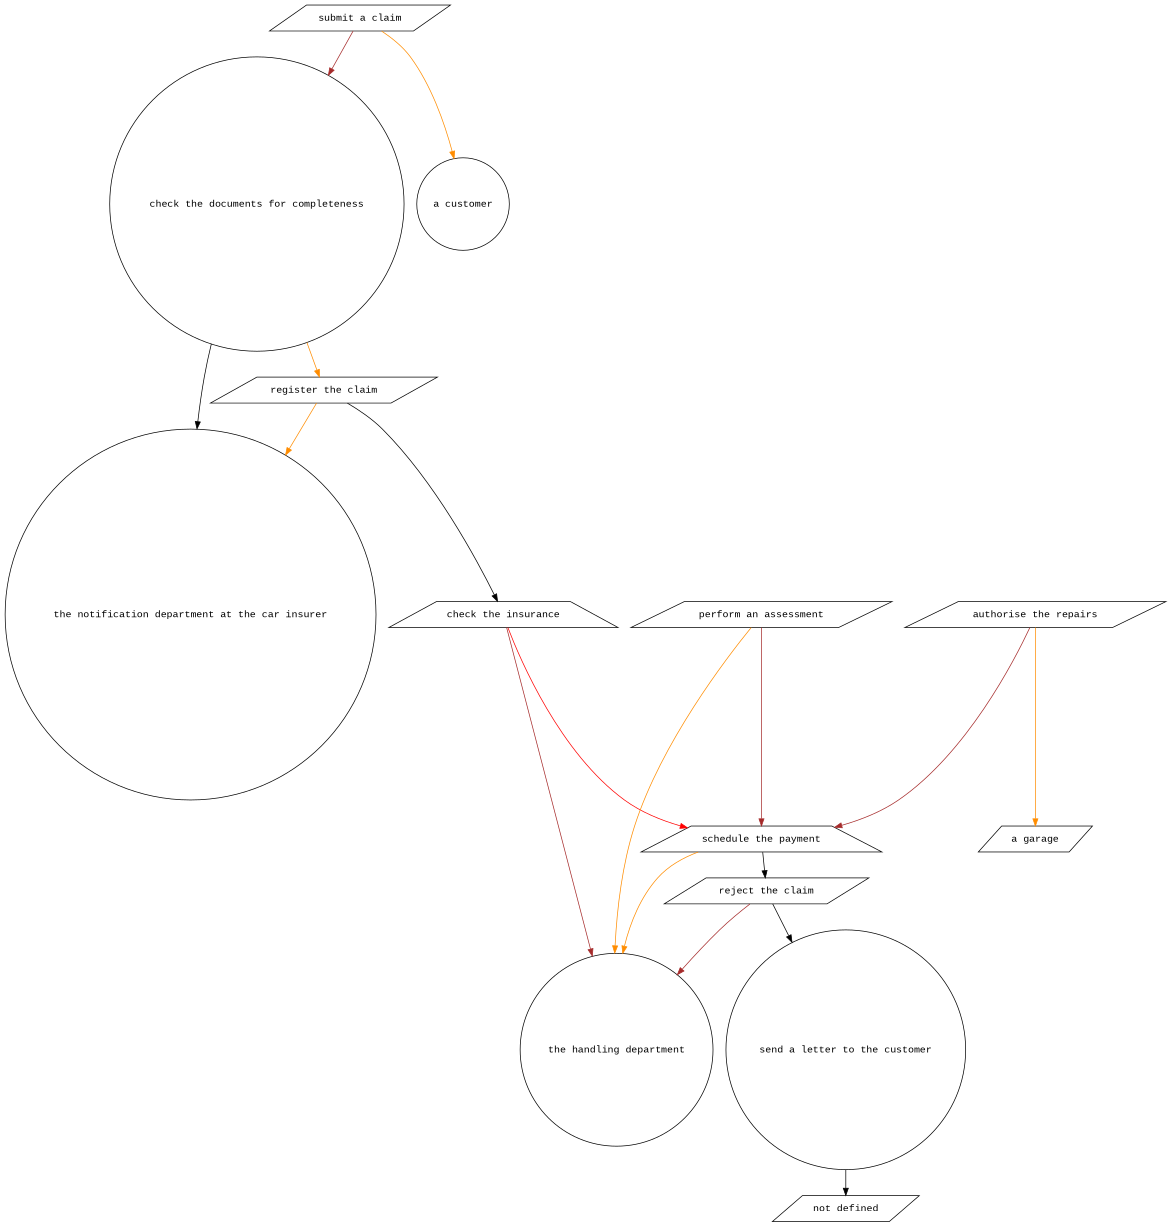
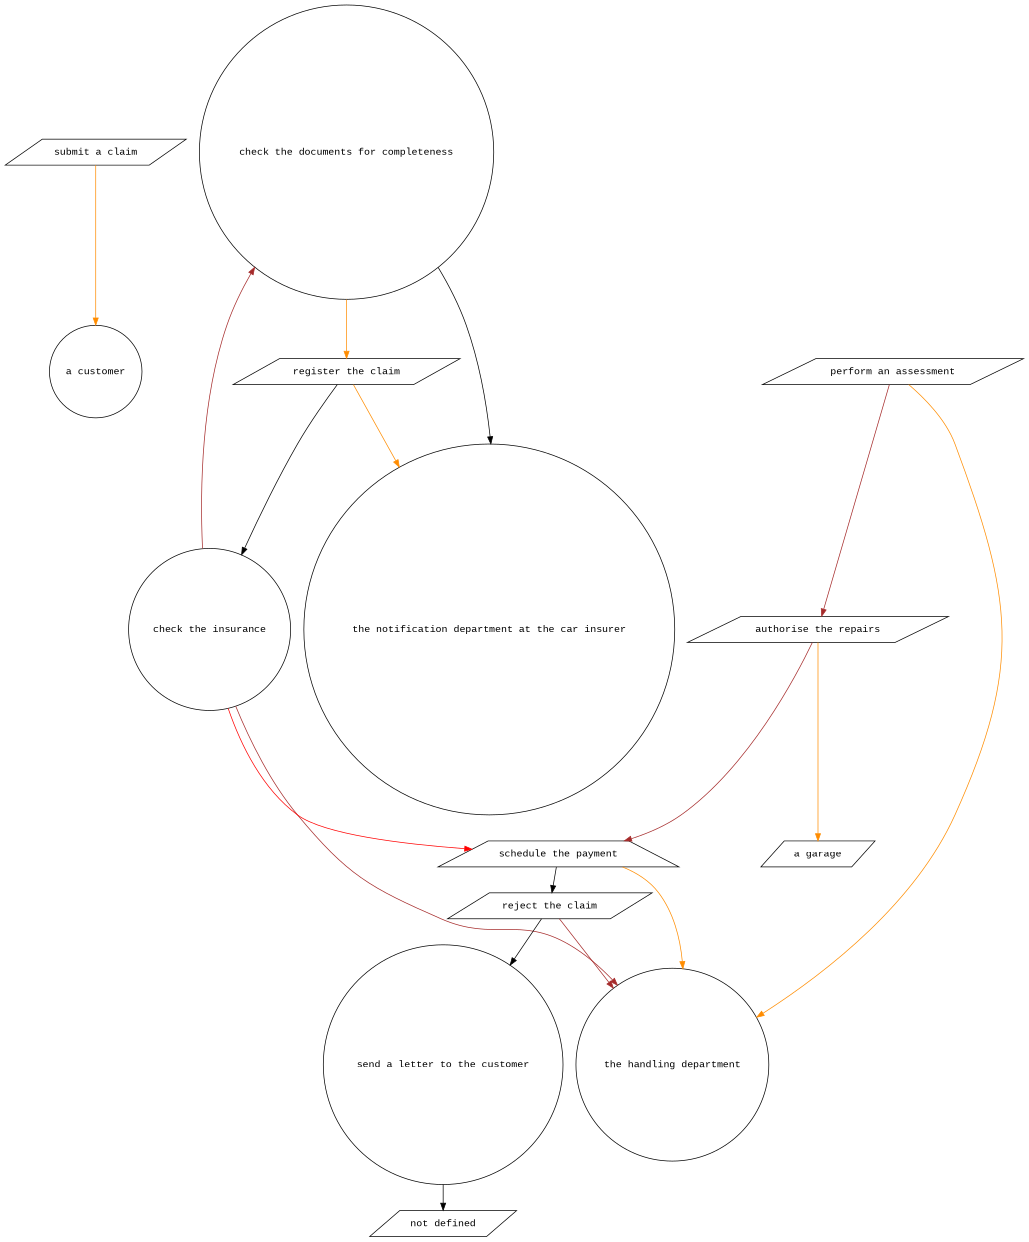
edge "submit a claim" -> "check the documents for completeness": now "check the insurance" -> "check the documents for completeness"
node "check the insurance": shape trapezium -> circle
edge "perform an assessment" -> "schedule the payment": now "perform an assessment" -> "authorise the repairs"
